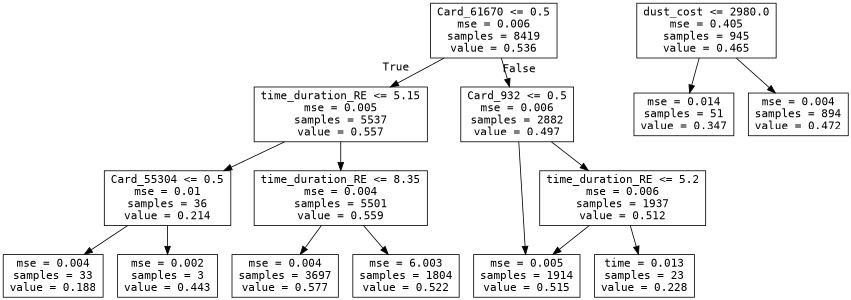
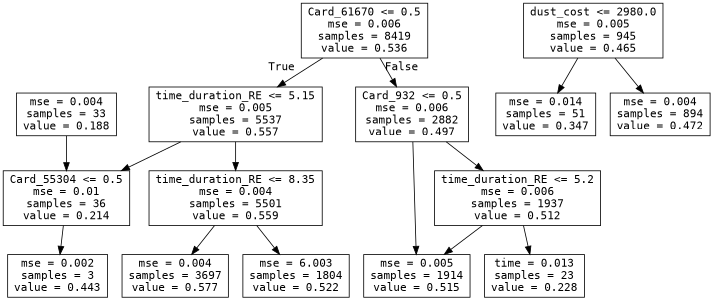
node "dust_cost <= 2980.0 mse = 0.405 samples = 945 value = 0.465": label "dust_cost <= 2980.0 mse = 0.405 samples = 945 value = 0.465" -> "dust_cost <= 2980.0 mse = 0.005 samples = 945 value = 0.465"
edge "Card_55304 <= 0.5 mse = 0.01 samples = 36 value = 0.214" -> "mse = 0.004 samples = 33 value = 0.188": reversed
